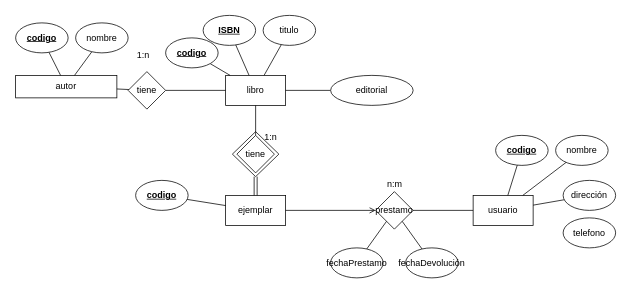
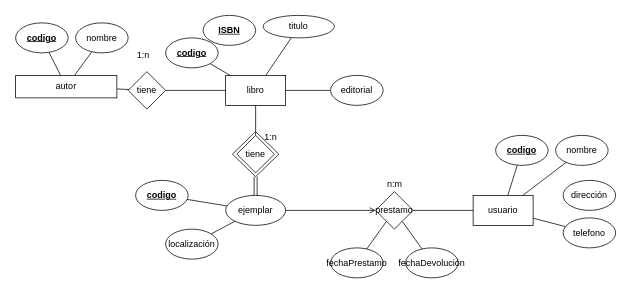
node "titulo": size 53x30 -> 71x23
edge "ISBN" -- "libro": removed
node "editorial": size 83x30 -> 53x30
edge "dirección" -- "usuario": removed
node "ejemplar": shape rectangle -> ellipse
edge "usuario" -- "telefono": added
edge "ejemplar" -- "localización": added
node "localización": added
